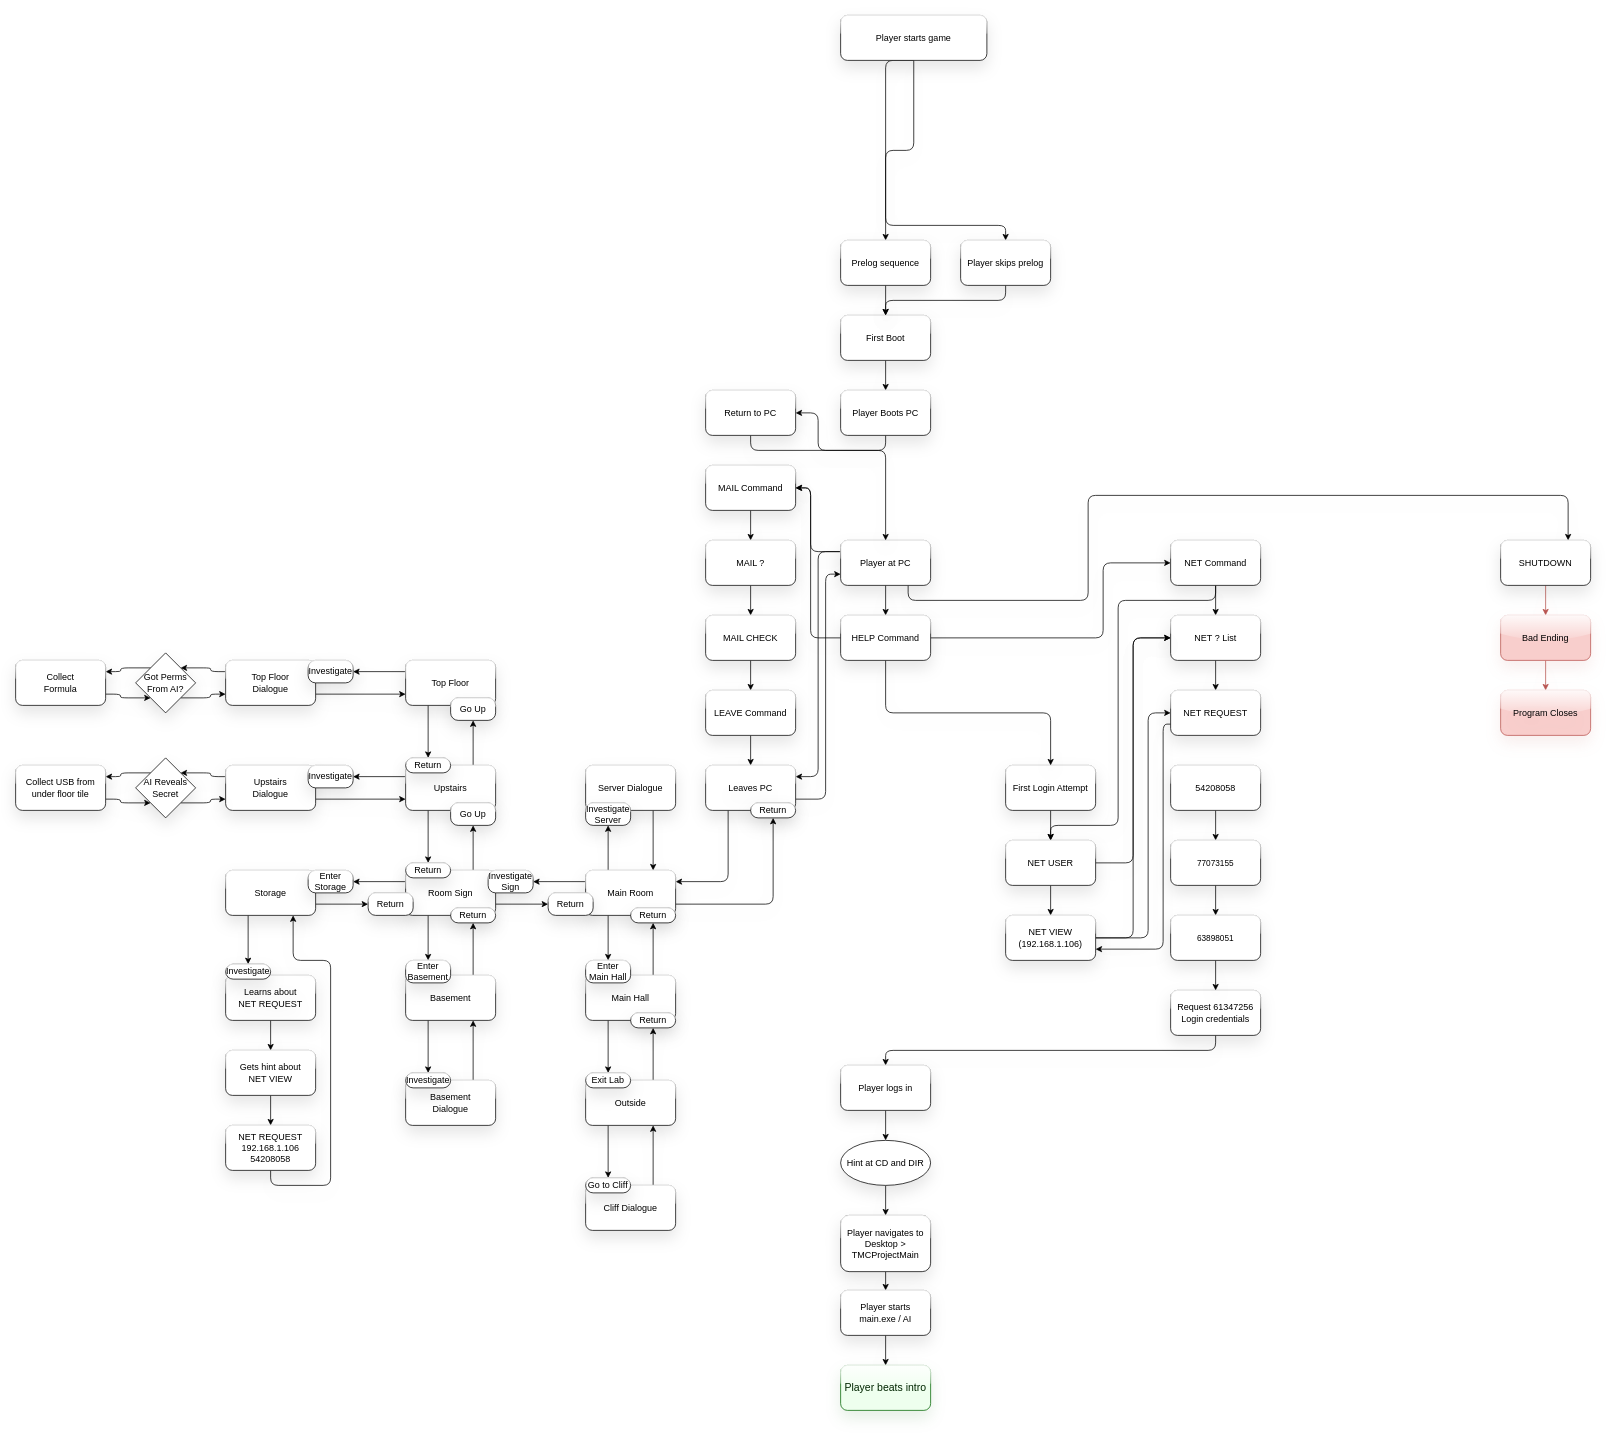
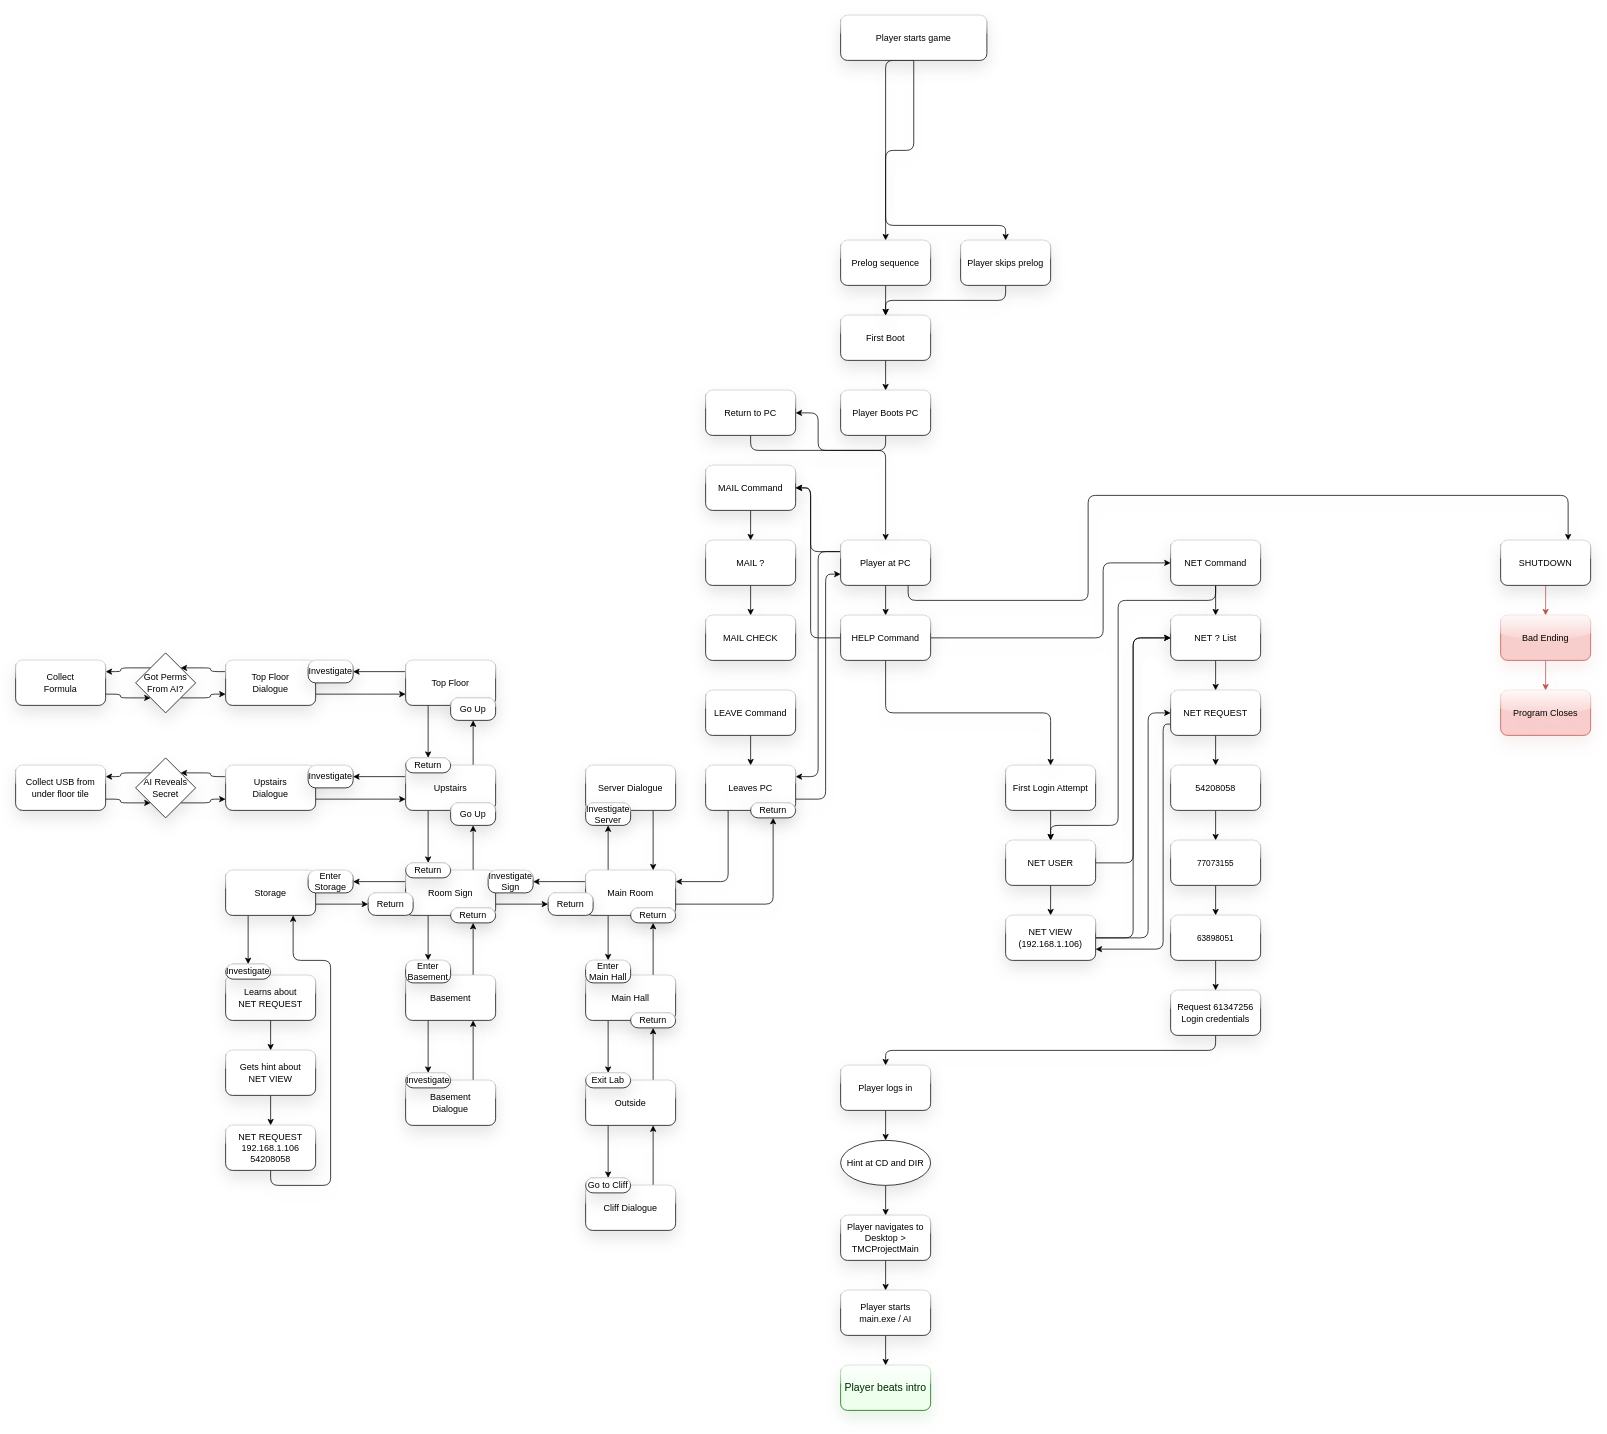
edge "MAIL CHECK" -> "LEAVE Command": removed
edge "NET REQUEST" -> "54208058": added
node "Player navigates to Desktop > TMCProjectMain": size 90x56 -> 90x45
